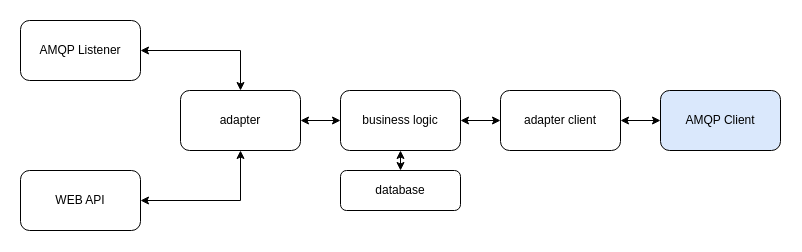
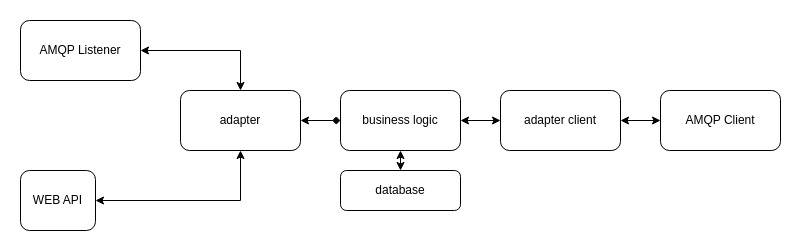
edge "adapter" -- "business logic": arrowhead classic -> diamond
node "AMQP Client": fillcolor #dae8fc -> #ffffff
node "WEB API": size 120x60 -> 75x60
